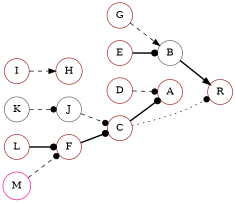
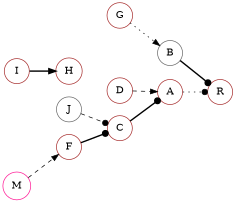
edge "G" -> "B": style dashed -> dotted
node "E": removed
edge "I" -> "H": style dashed -> bold
edge "B" -> "R": arrowhead normal -> dot
edge "D" -> "A": arrowhead dot -> normal
node "K": removed
edge "C" -> "R": now "A" -> "R"
node "L": removed
edge "M" -> "F": arrowhead dot -> normal
